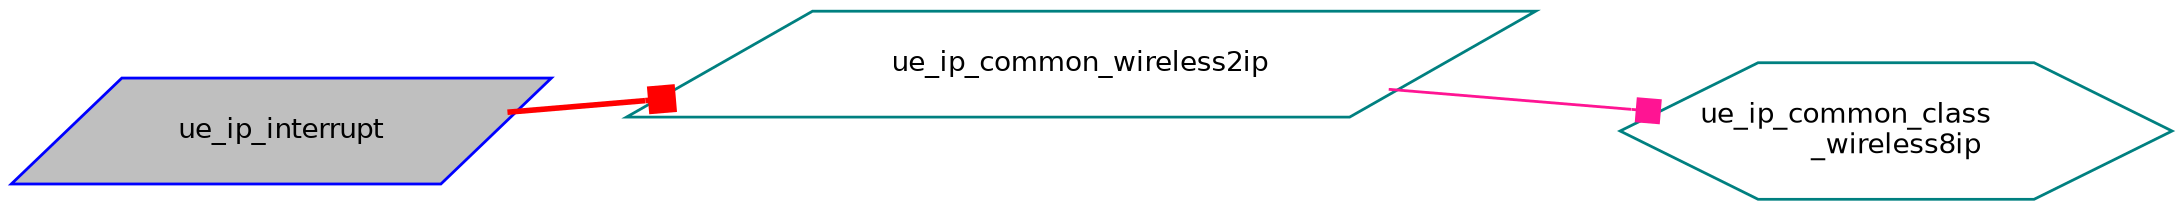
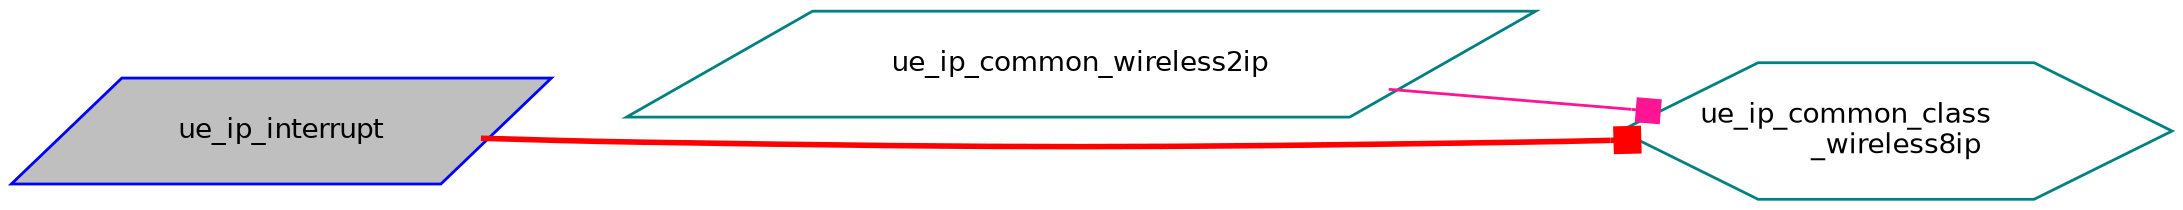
edge "ue_ip_interrupt" -> "ue_ip_common_wireless2ip": now "ue_ip_interrupt" -> "ue_ip_common_class _wireless8ip"
